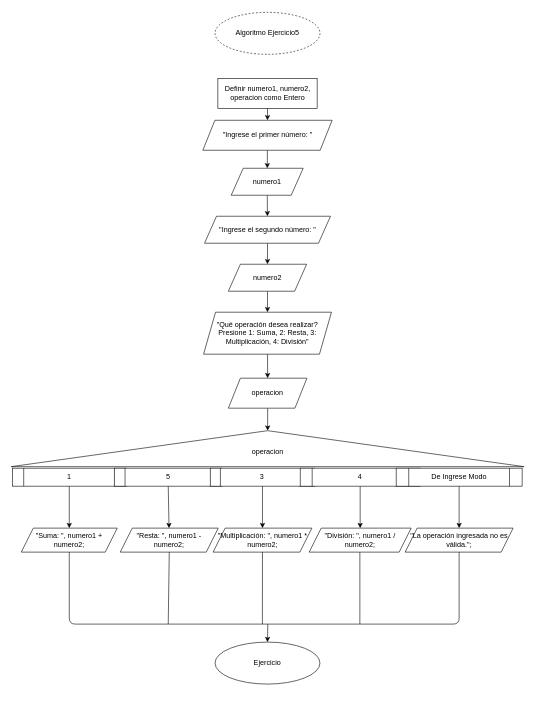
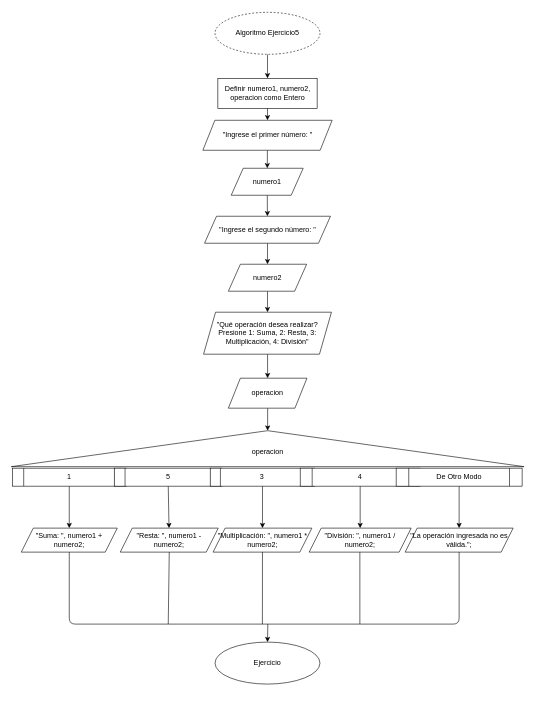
edge "Algoritmo Ejercicio5" -> "Definir numero1, numero2, operacion como Entero": added
node "De Ingrese Modo": label "De Ingrese Modo" -> "De Otro Modo"
